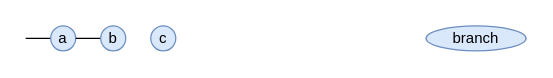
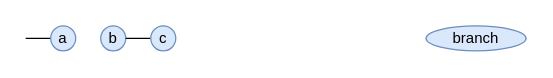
edge "a" -- "b": removed
edge "b" -- "c": added
